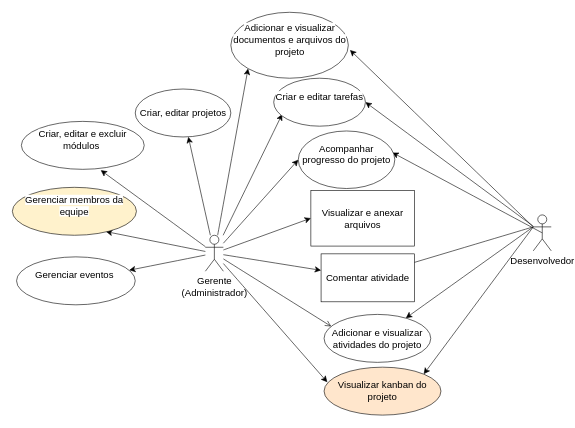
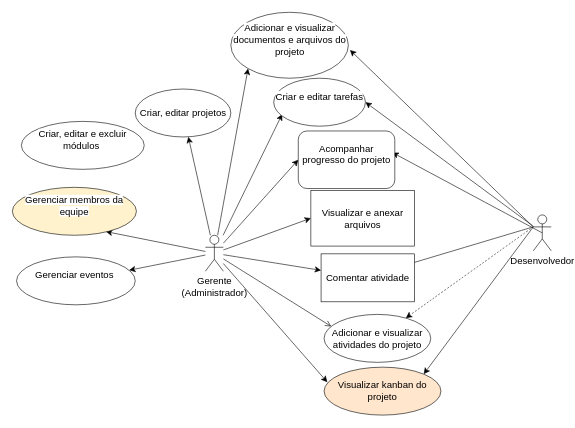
node "Acompanhar progresso do projeto": shape ellipse -> rounded rectangle
edge "Gerente (Administrador)" -> "Criar, editar e excluir módulos": removed
edge "Desenvolvedor" -> "Adicionar e visualizar atividades do projeto": style solid -> dashed
